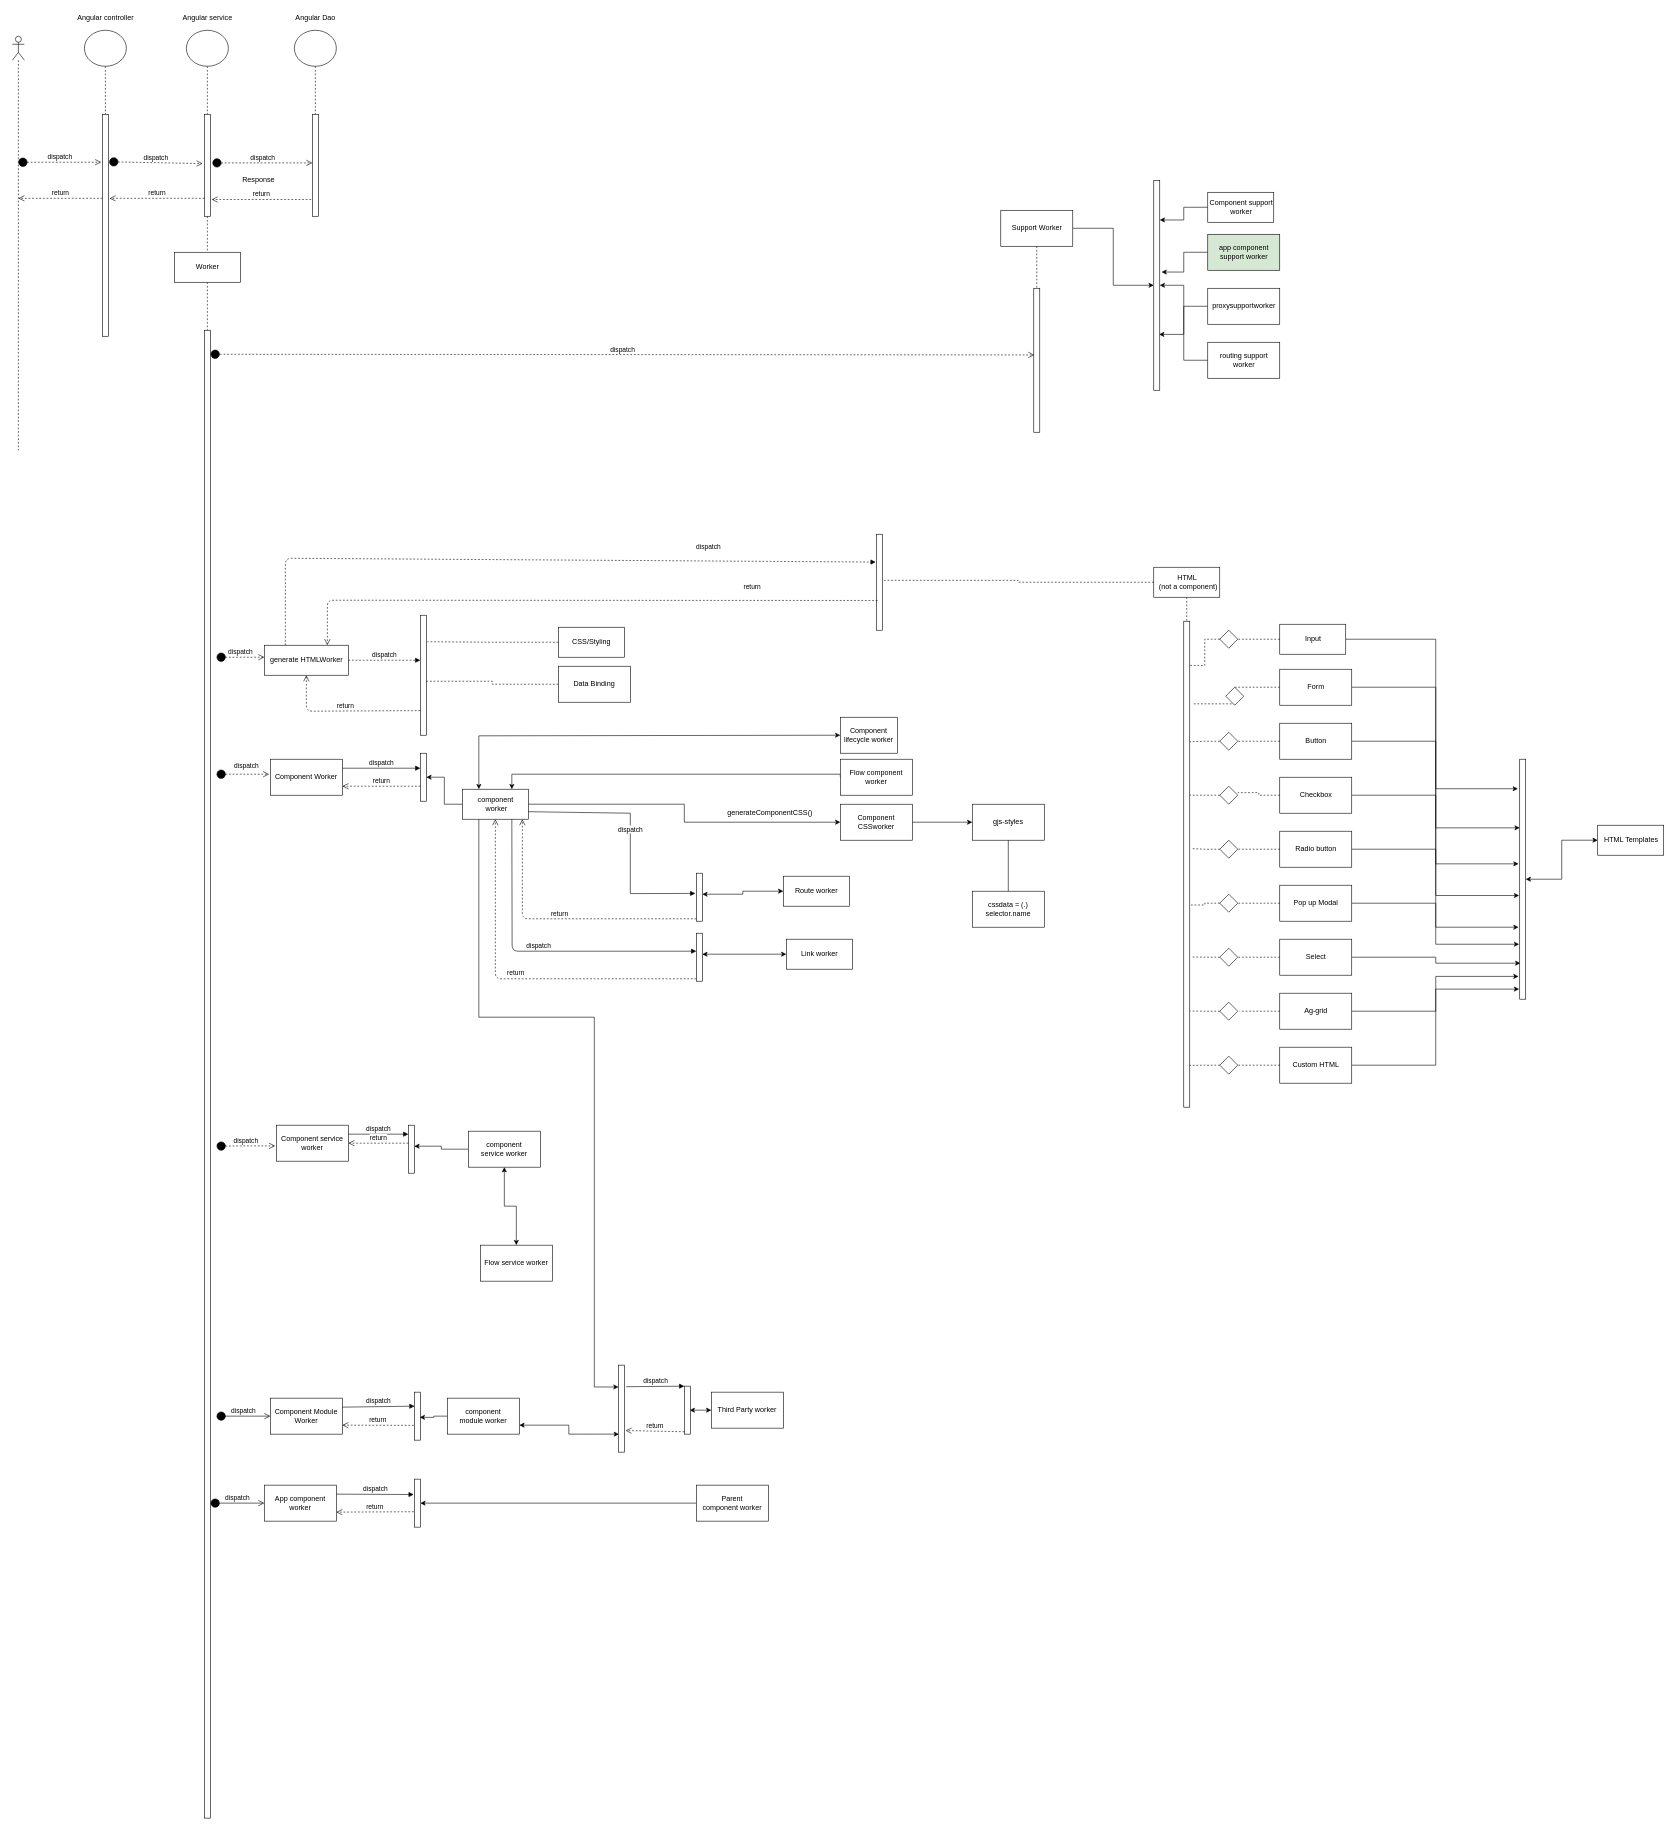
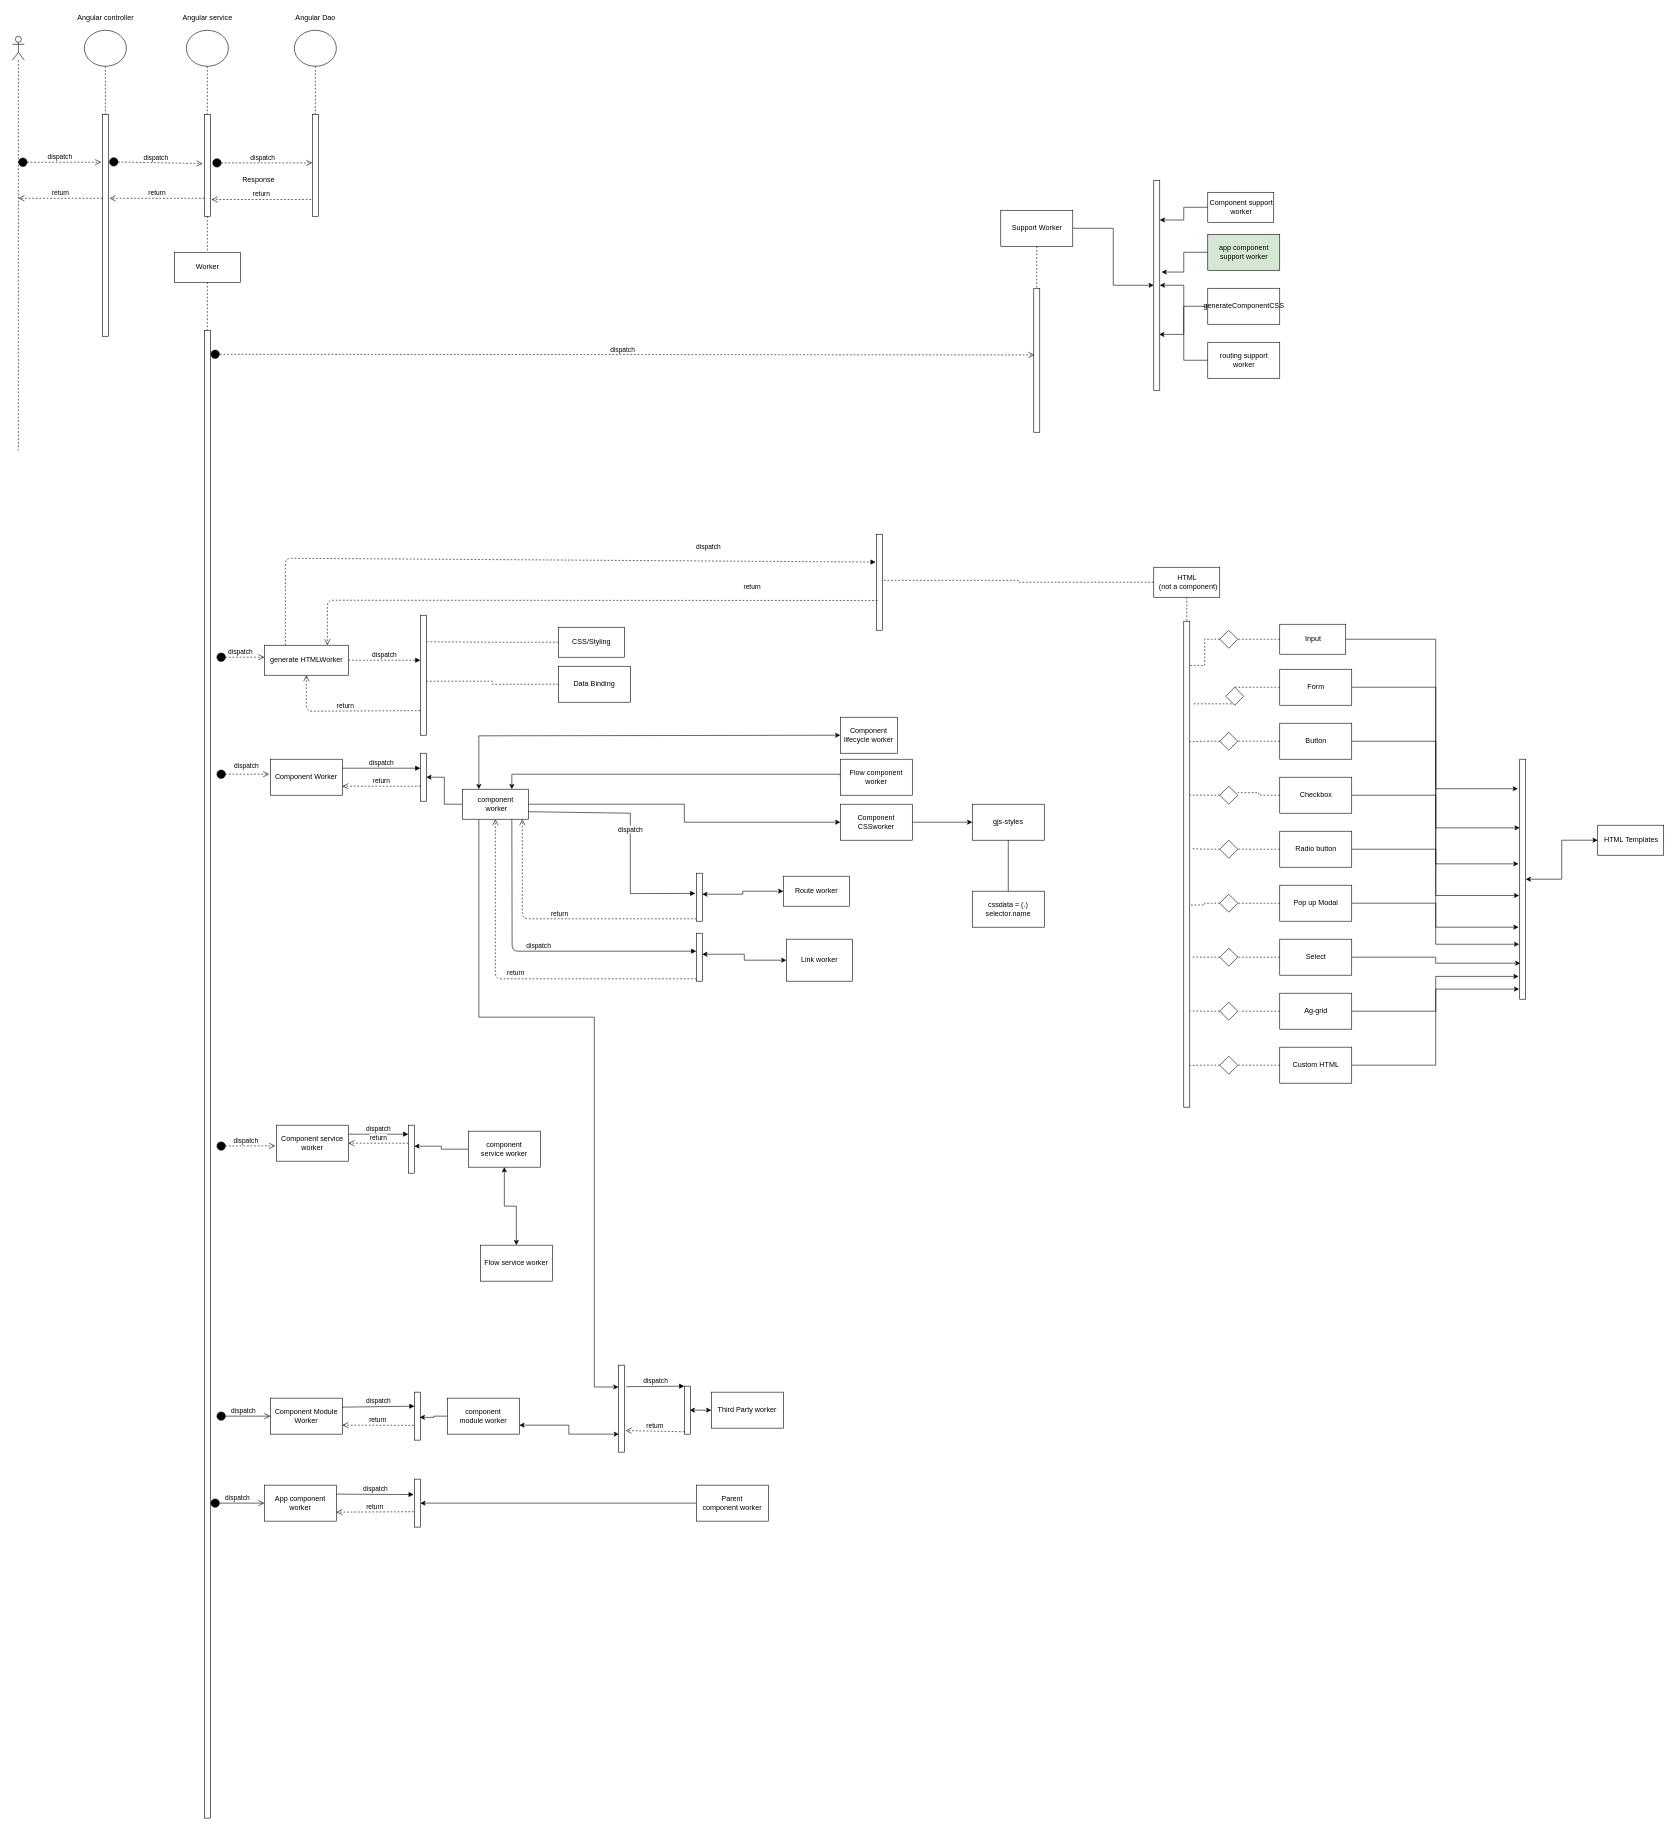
node "proxysupportworker": label "proxysupportworker" -> "generateComponentCSS"
node "generateComponentCSS()": removed
node "Link worker": size 66x30 -> 66x42
